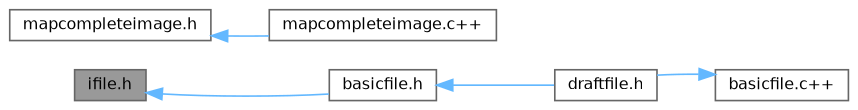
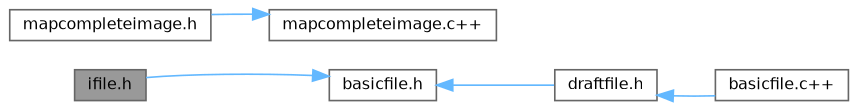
edge "mapcompleteimage.c++" -> "mapcompleteimage.h": reversed
edge "draftfile.h" -> "basicfile.c++": reversed
edge "basicfile.h" -> "ifile.h": reversed
